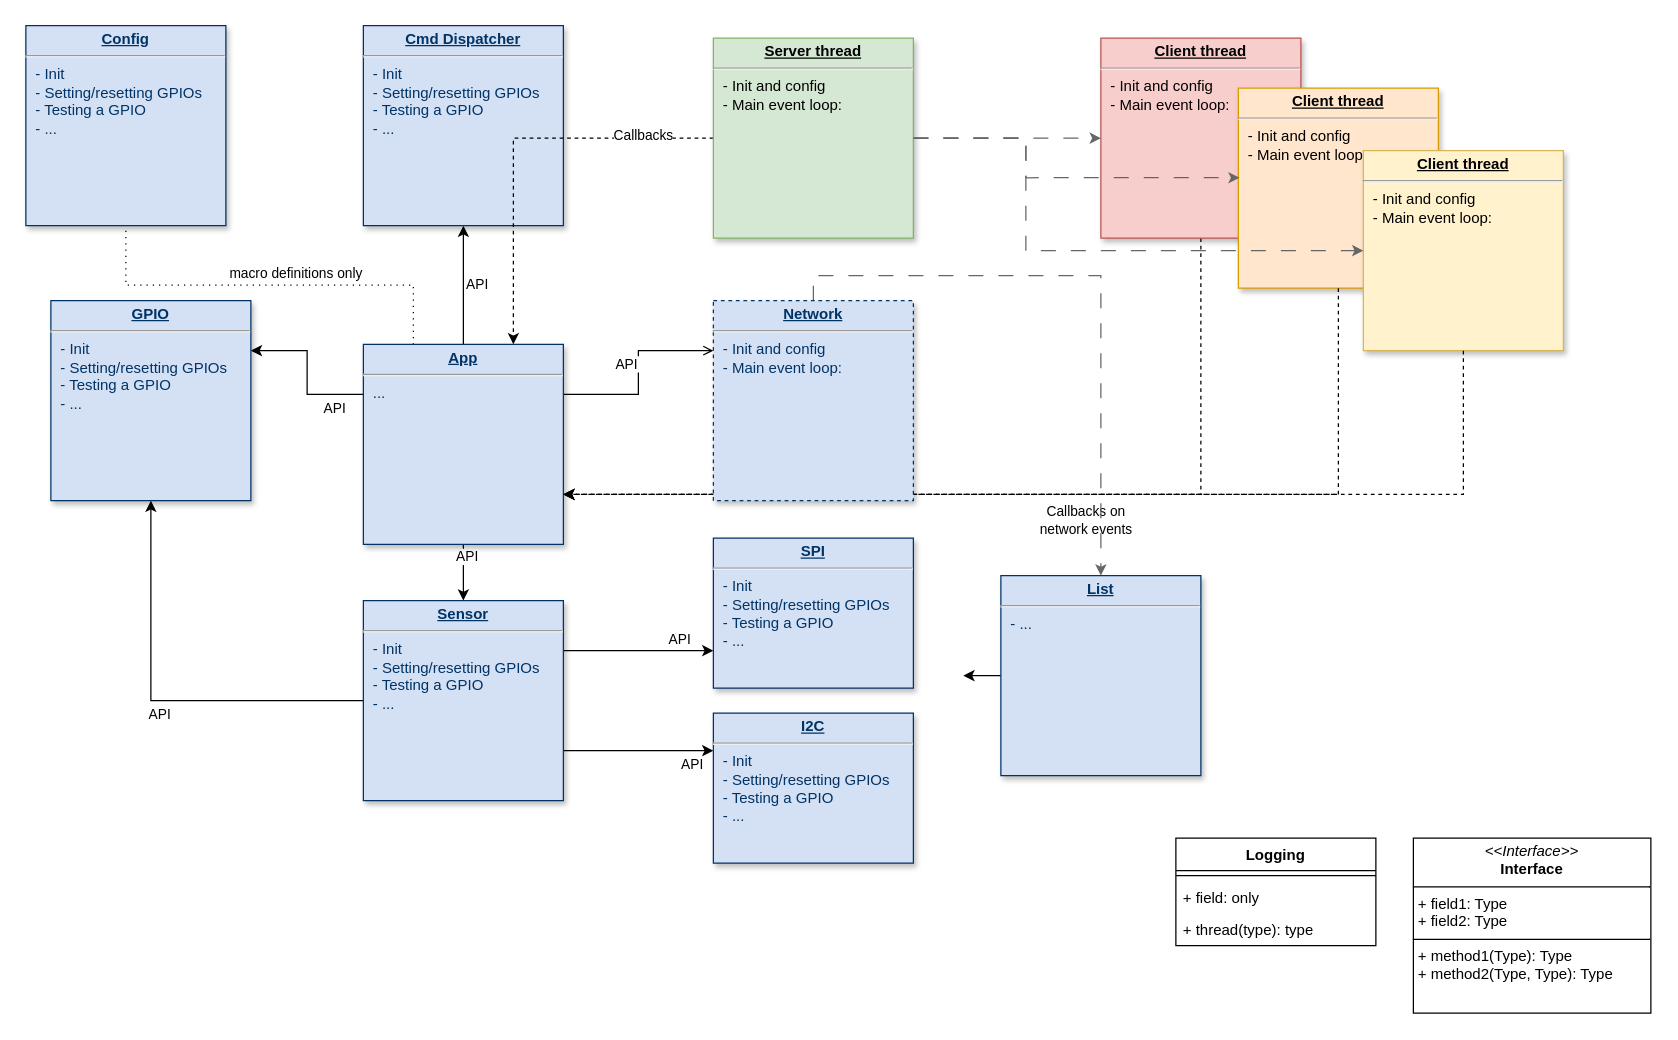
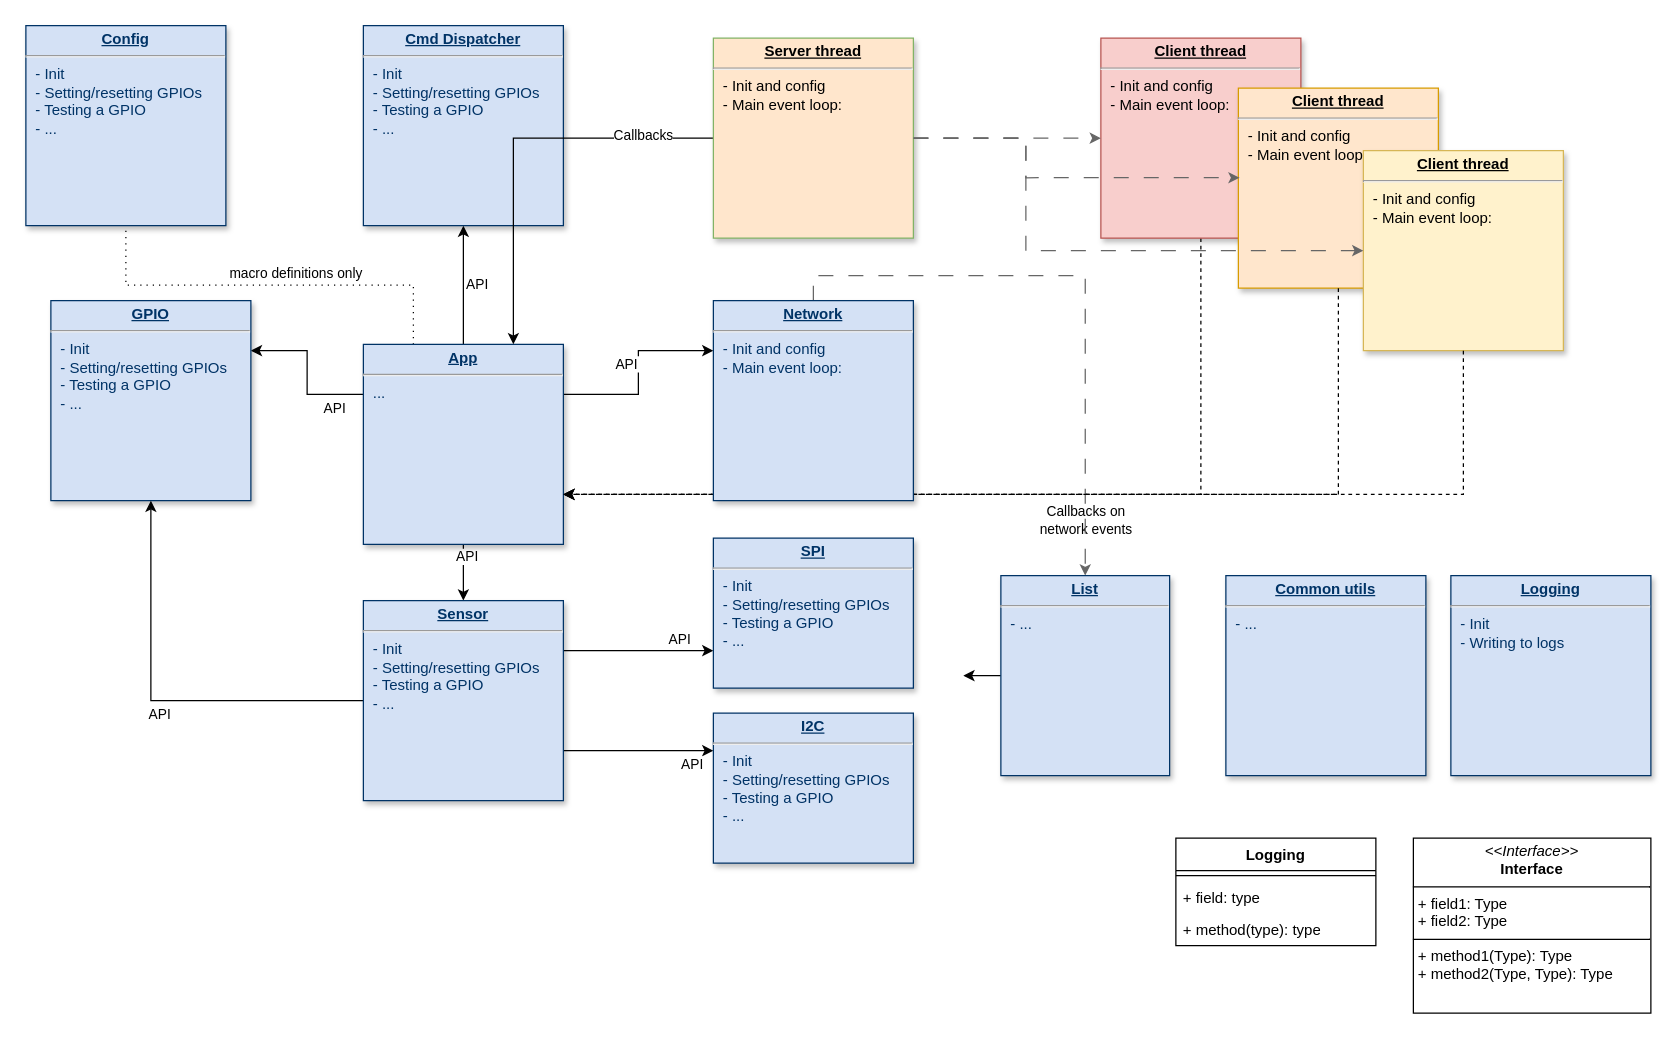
node "Server thread - Init and config - Main event loop:": fillcolor #d5e8d4 -> #ffe6cc
edge "Server thread - Init and config - Main event loop:" -> "App ...": style dashed -> solid
edge "App ..." -> "Network - Init and config - Main event loop:": arrowhead open -> classic
node "Network - Init and config - Main event loop:": style dashed -> solid
node "List - ...": size 200x200 -> 169x200
node "Common utils - ...": added
node "Logging - Init - Writing to logs": added
node "+ field: only": label "+ field: only" -> "+ field: type"
node "+ thread(type): type": label "+ thread(type): type" -> "+ method(type): type"
